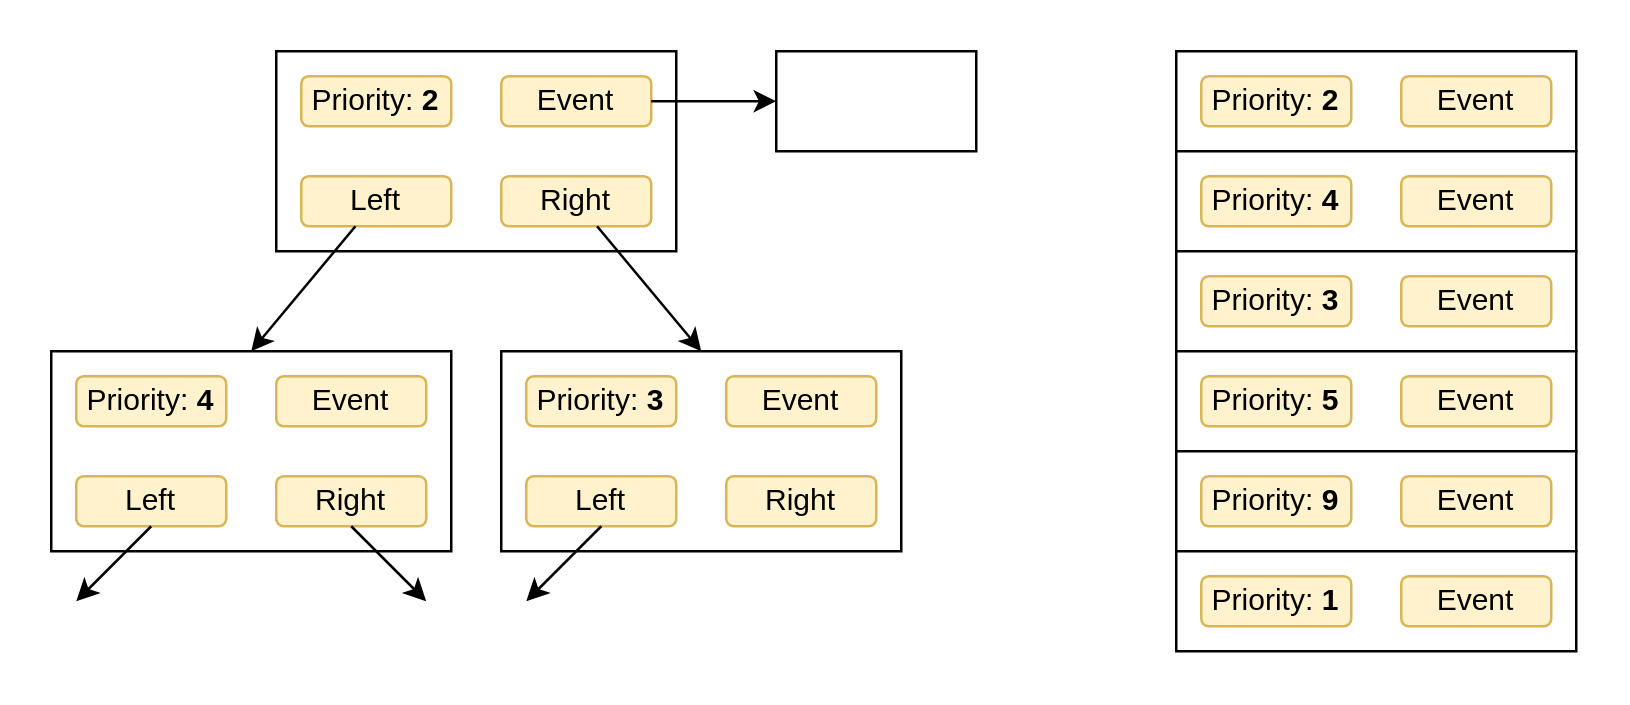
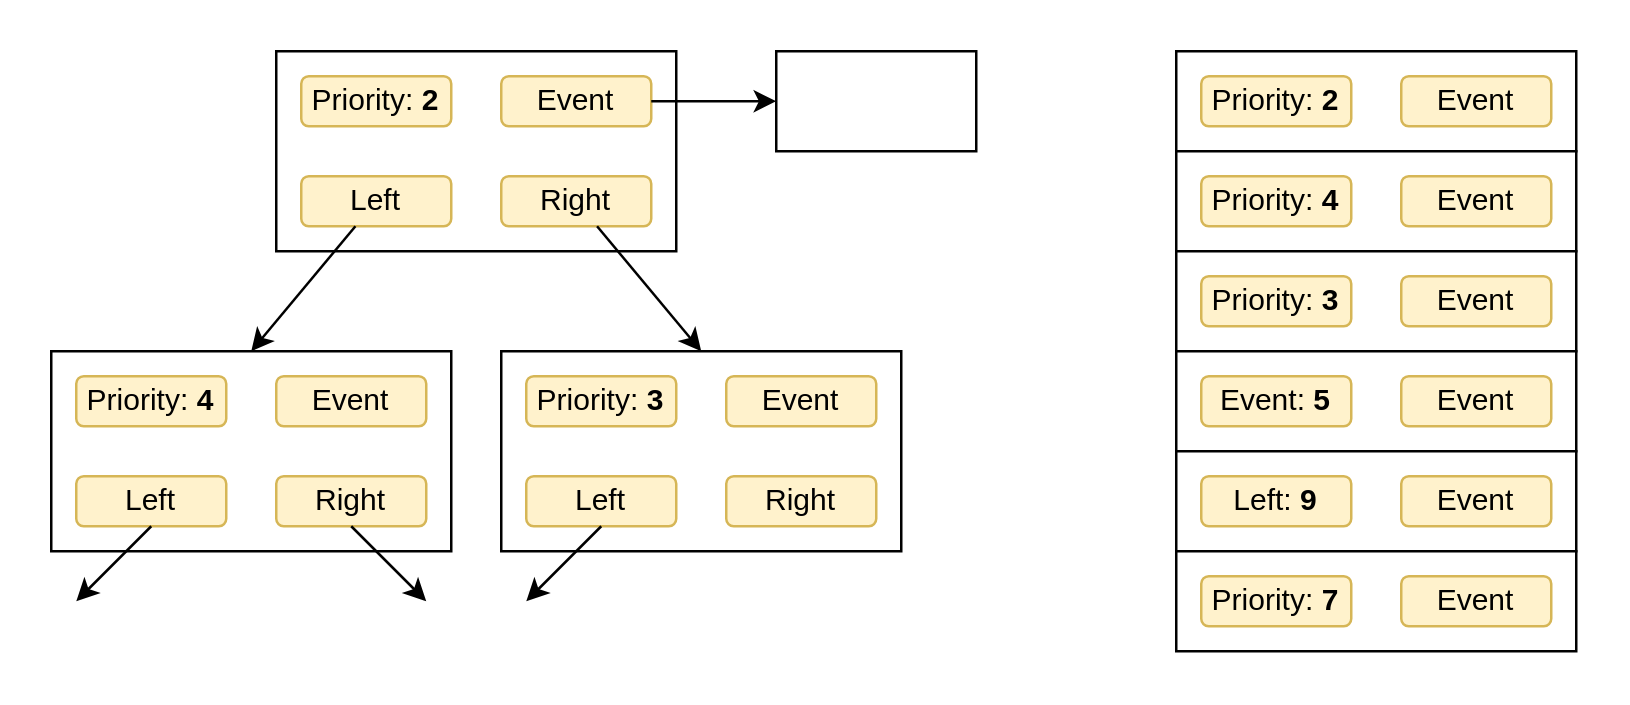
node "Priority: 5": label "Priority: 5" -> "Event: 5"
node "Priority: 9": label "Priority: 9" -> "Left: 9"
node "Priority: 1": label "Priority: 1" -> "Priority: 7"
